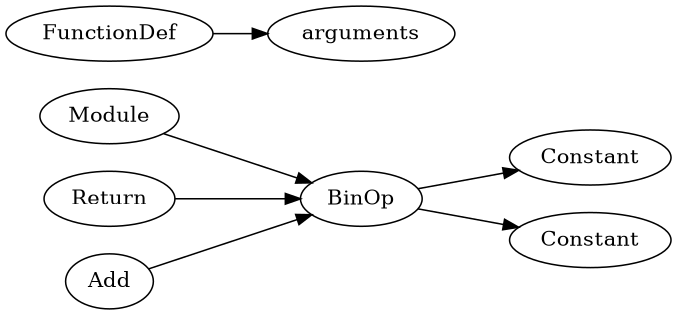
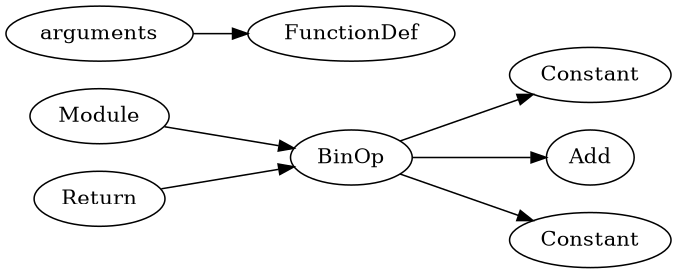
edge "FunctionDef" -> "arguments": reversed
edge "Add" -> "BinOp": reversed
